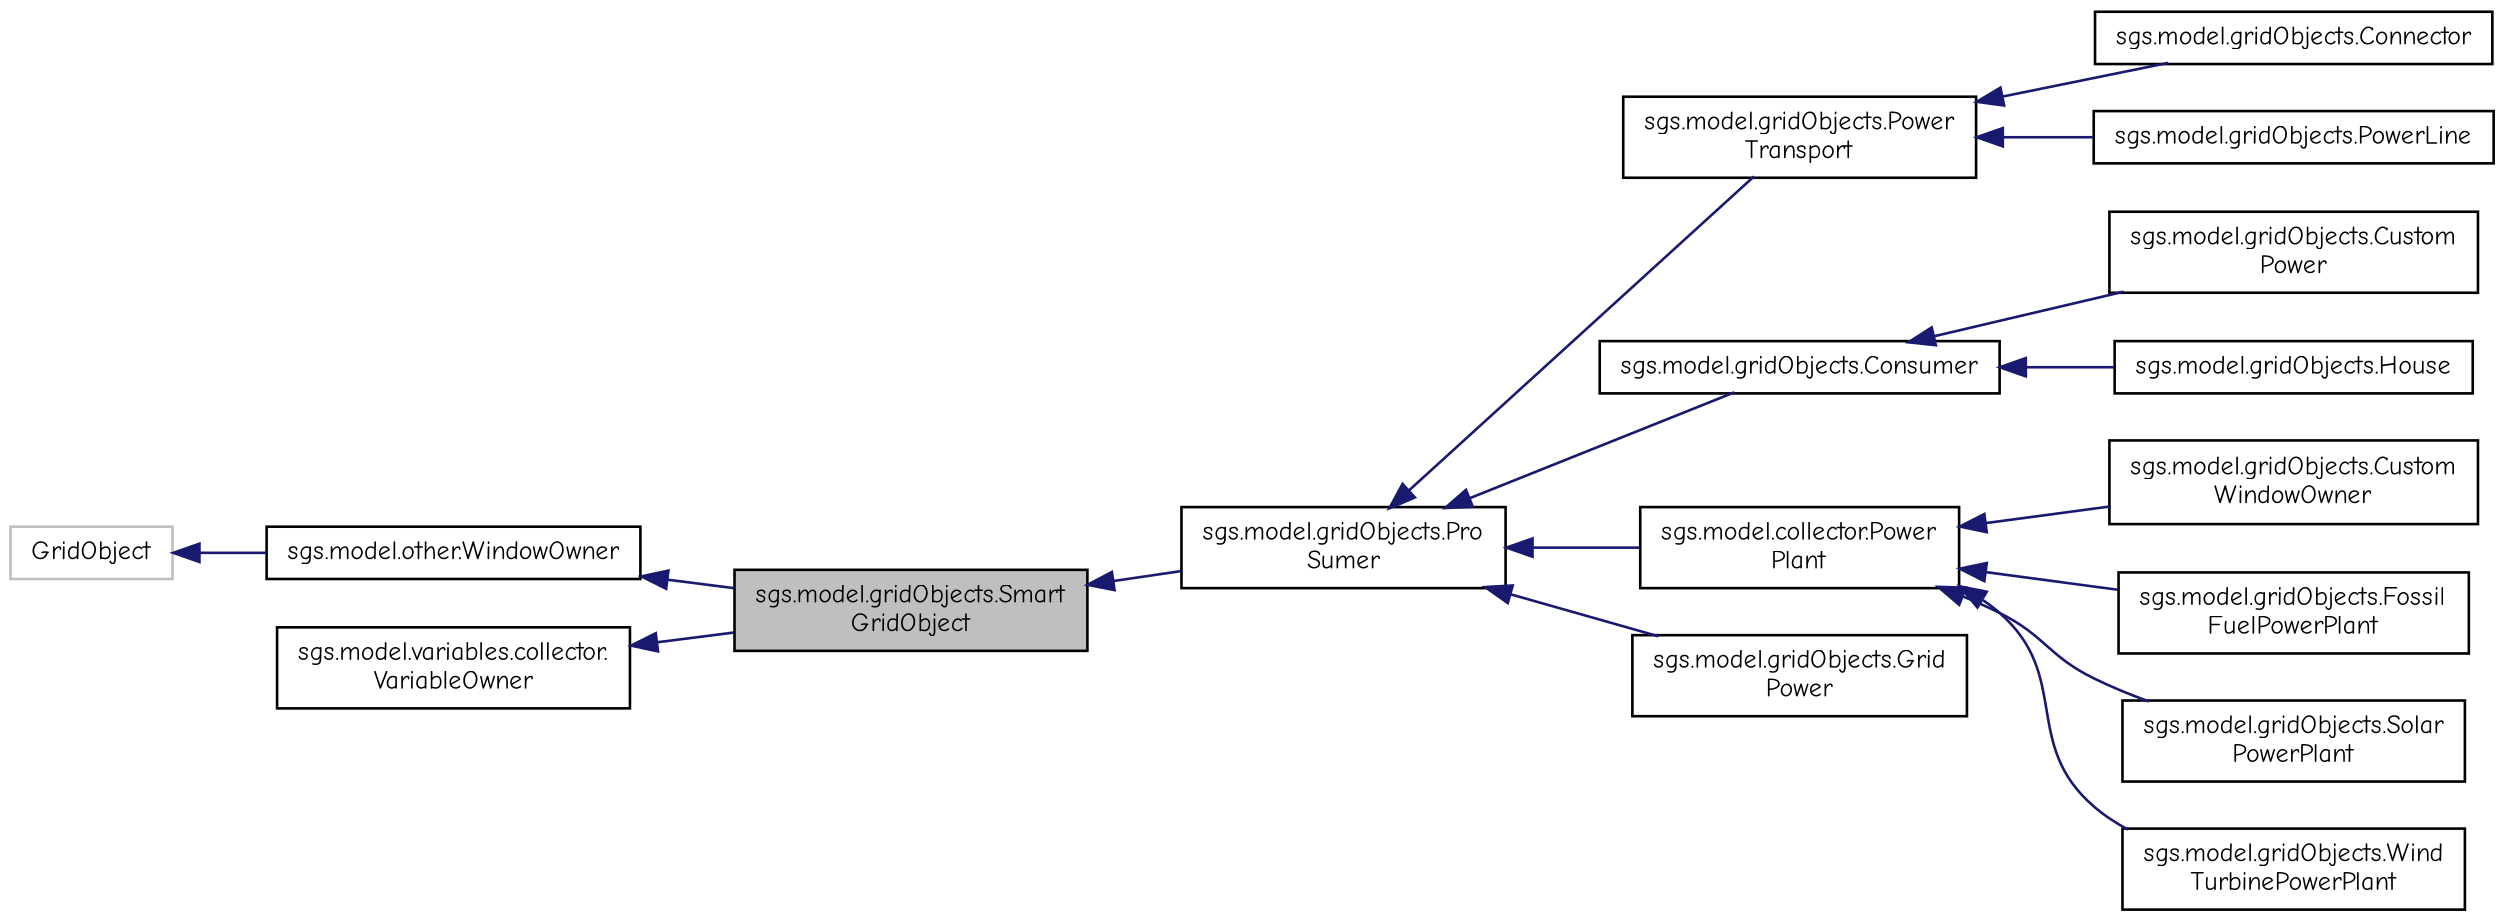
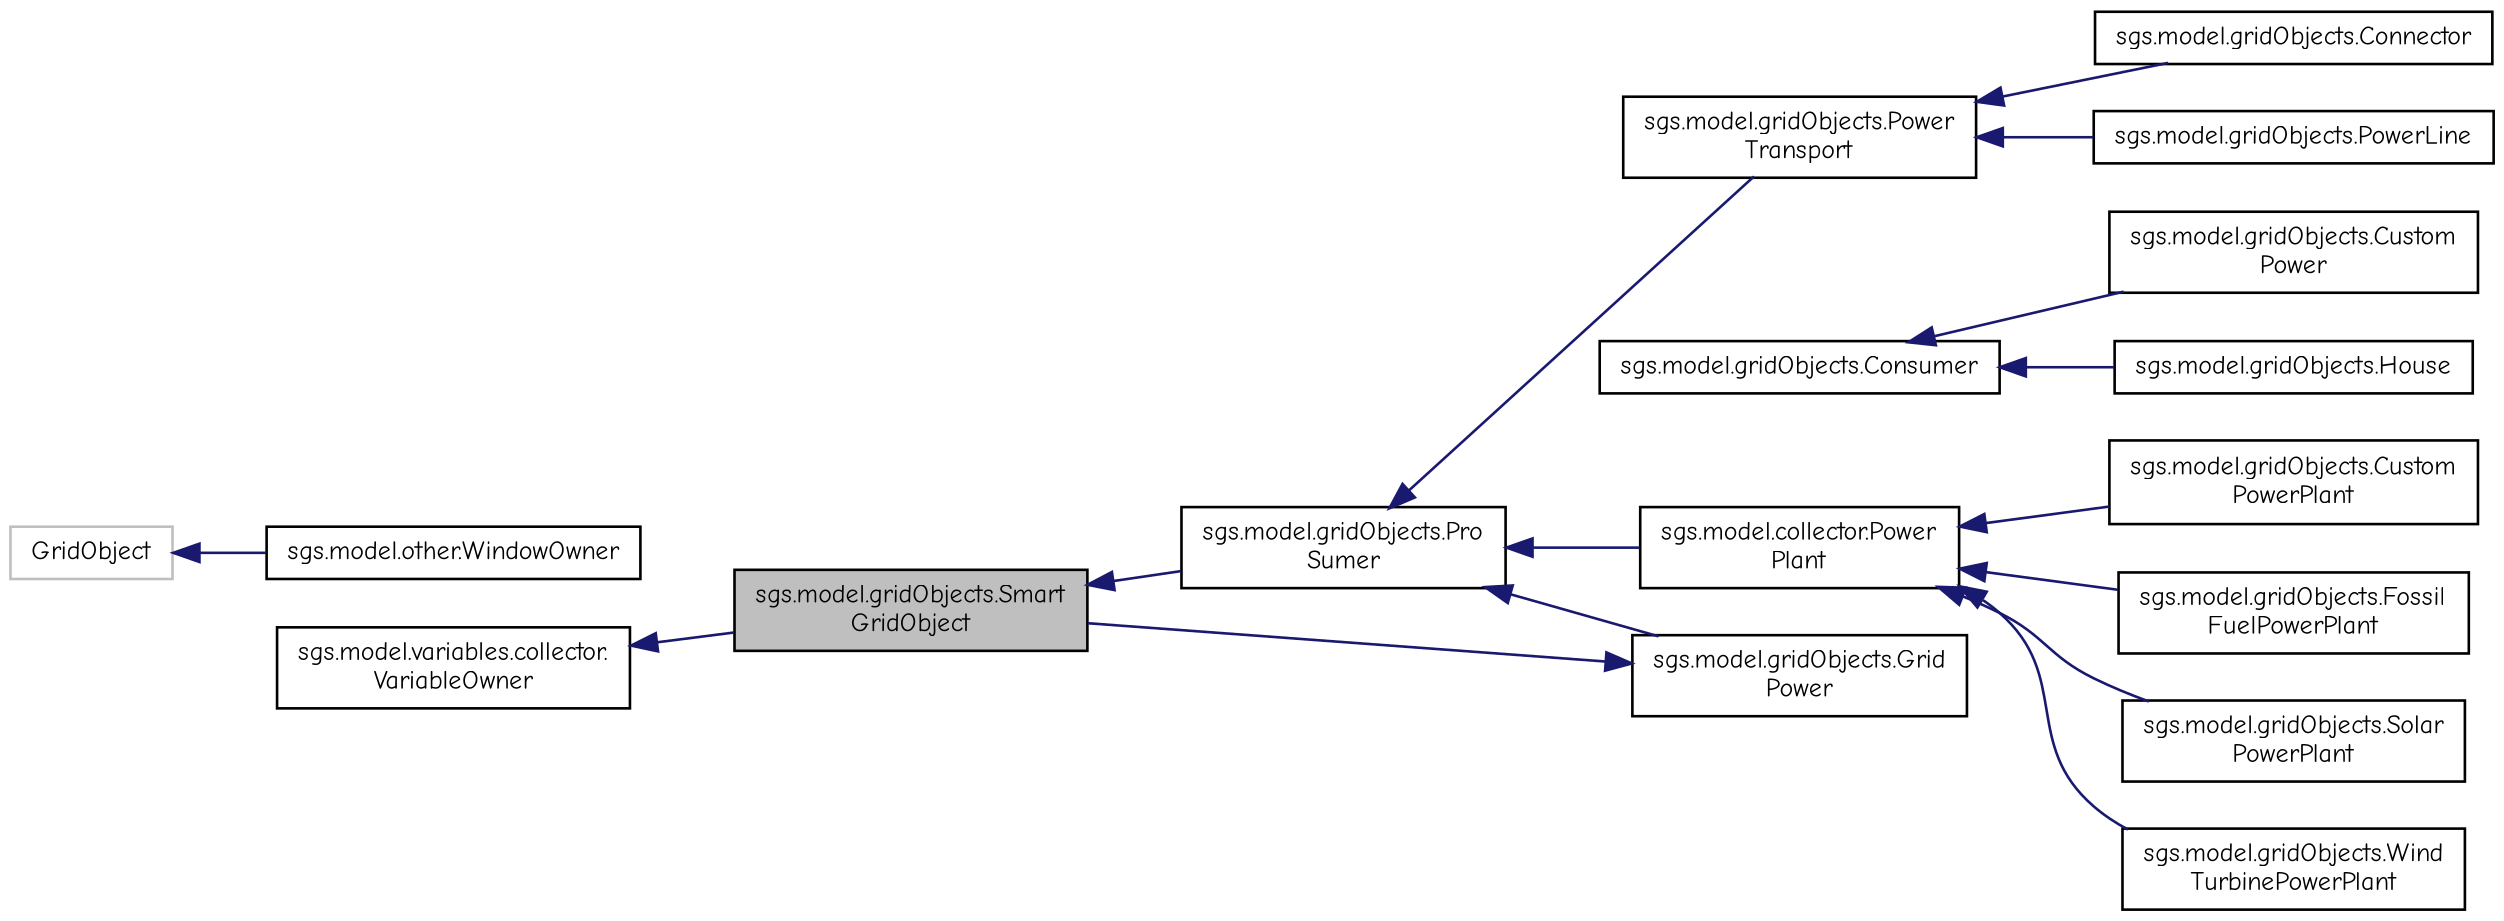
edge "sgs.model.gridObjects.Consumer" -> "sgs.model.gridObjects.Pro Sumer": removed
node "sgs.model.gridObjects.Custom WindowOwner": label "sgs.model.gridObjects.Custom WindowOwner" -> "sgs.model.gridObjects.Custom PowerPlant"
edge "sgs.model.gridObjects.Smart GridObject" -> "sgs.model.other.WindowOwner": now "sgs.model.gridObjects.Smart GridObject" -> "sgs.model.gridObjects.Grid Power"
